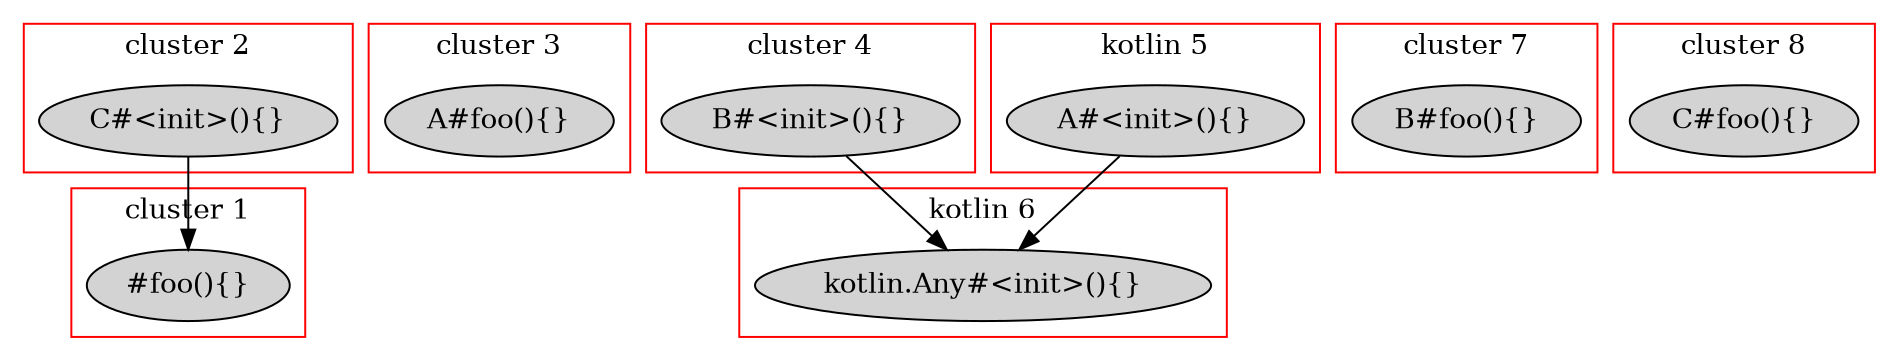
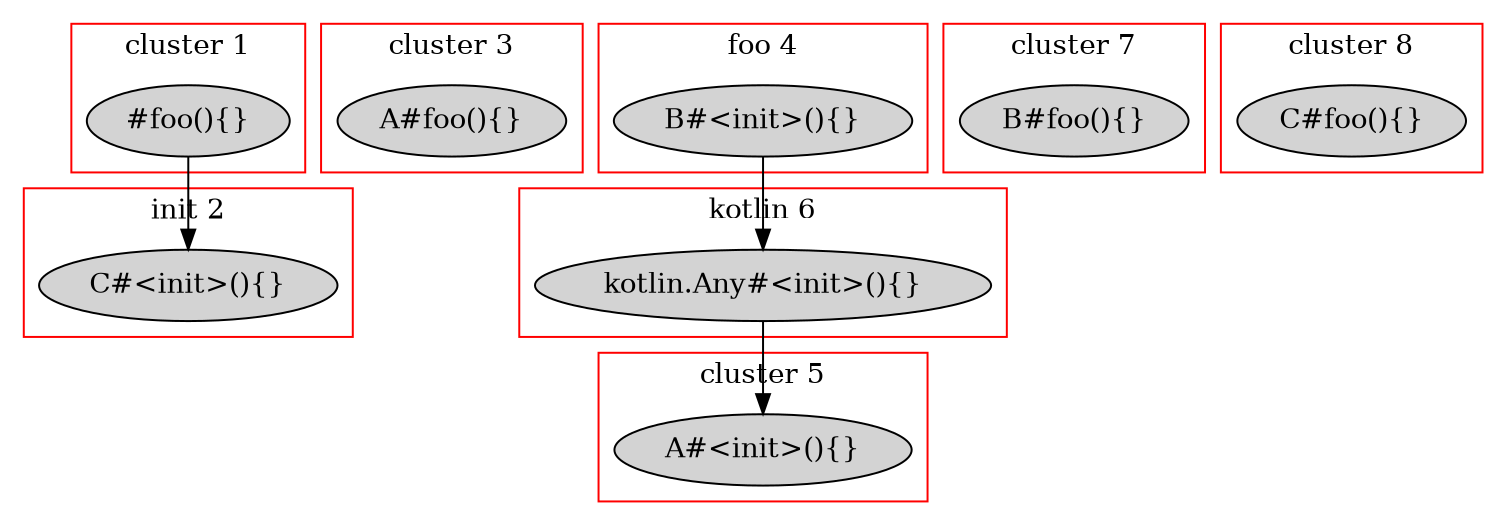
cluster "cluster 2": label "cluster 2" -> "init 2"
cluster "cluster 4": label "cluster 4" -> "foo 4"
cluster "kotlin 5": label "kotlin 5" -> "cluster 5"
edge "C#<init>(){}" -> "#foo(){}": reversed
edge "A#<init>(){}" -> "kotlin.Any#<init>(){}": reversed
